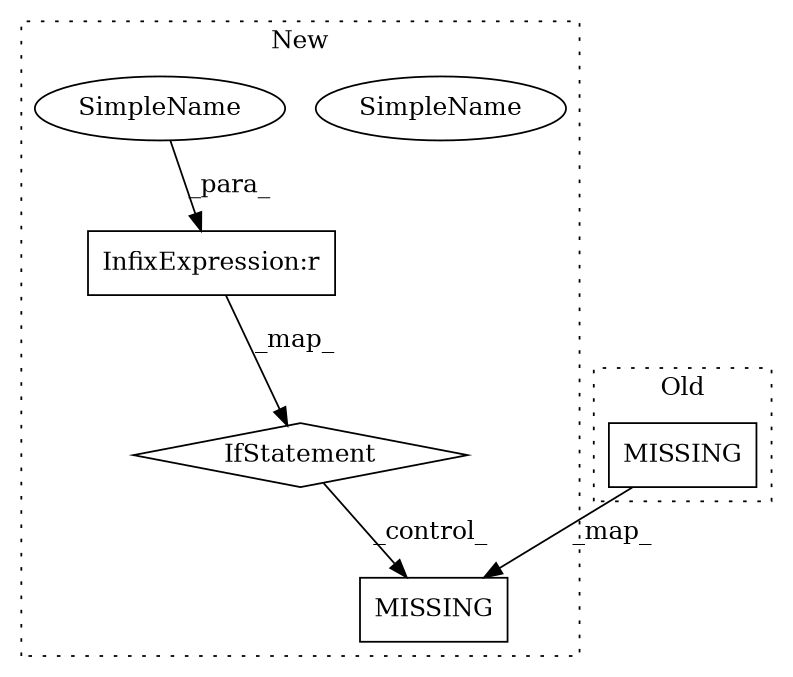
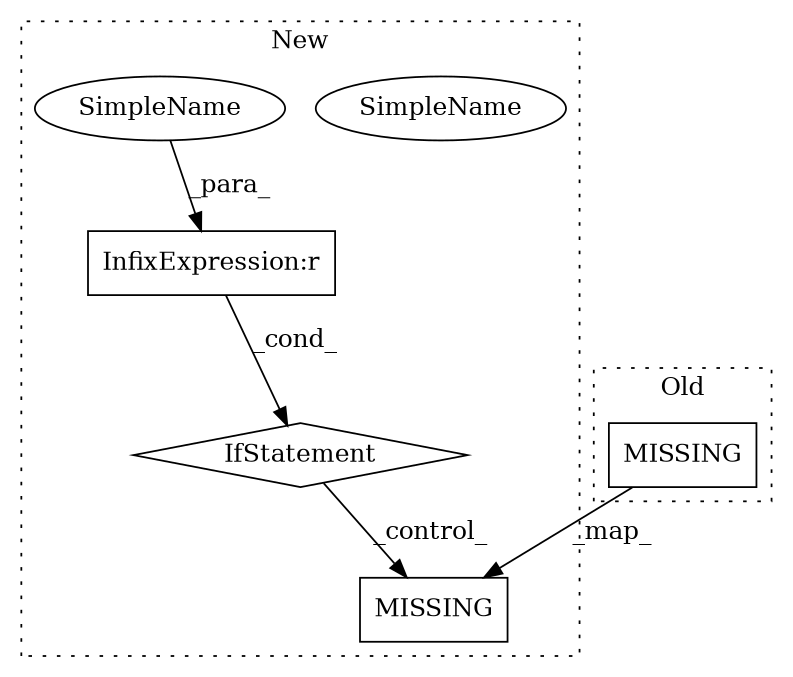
edge "InfixExpression:r" -> "IfStatement": label "_map_" -> "_cond_"
